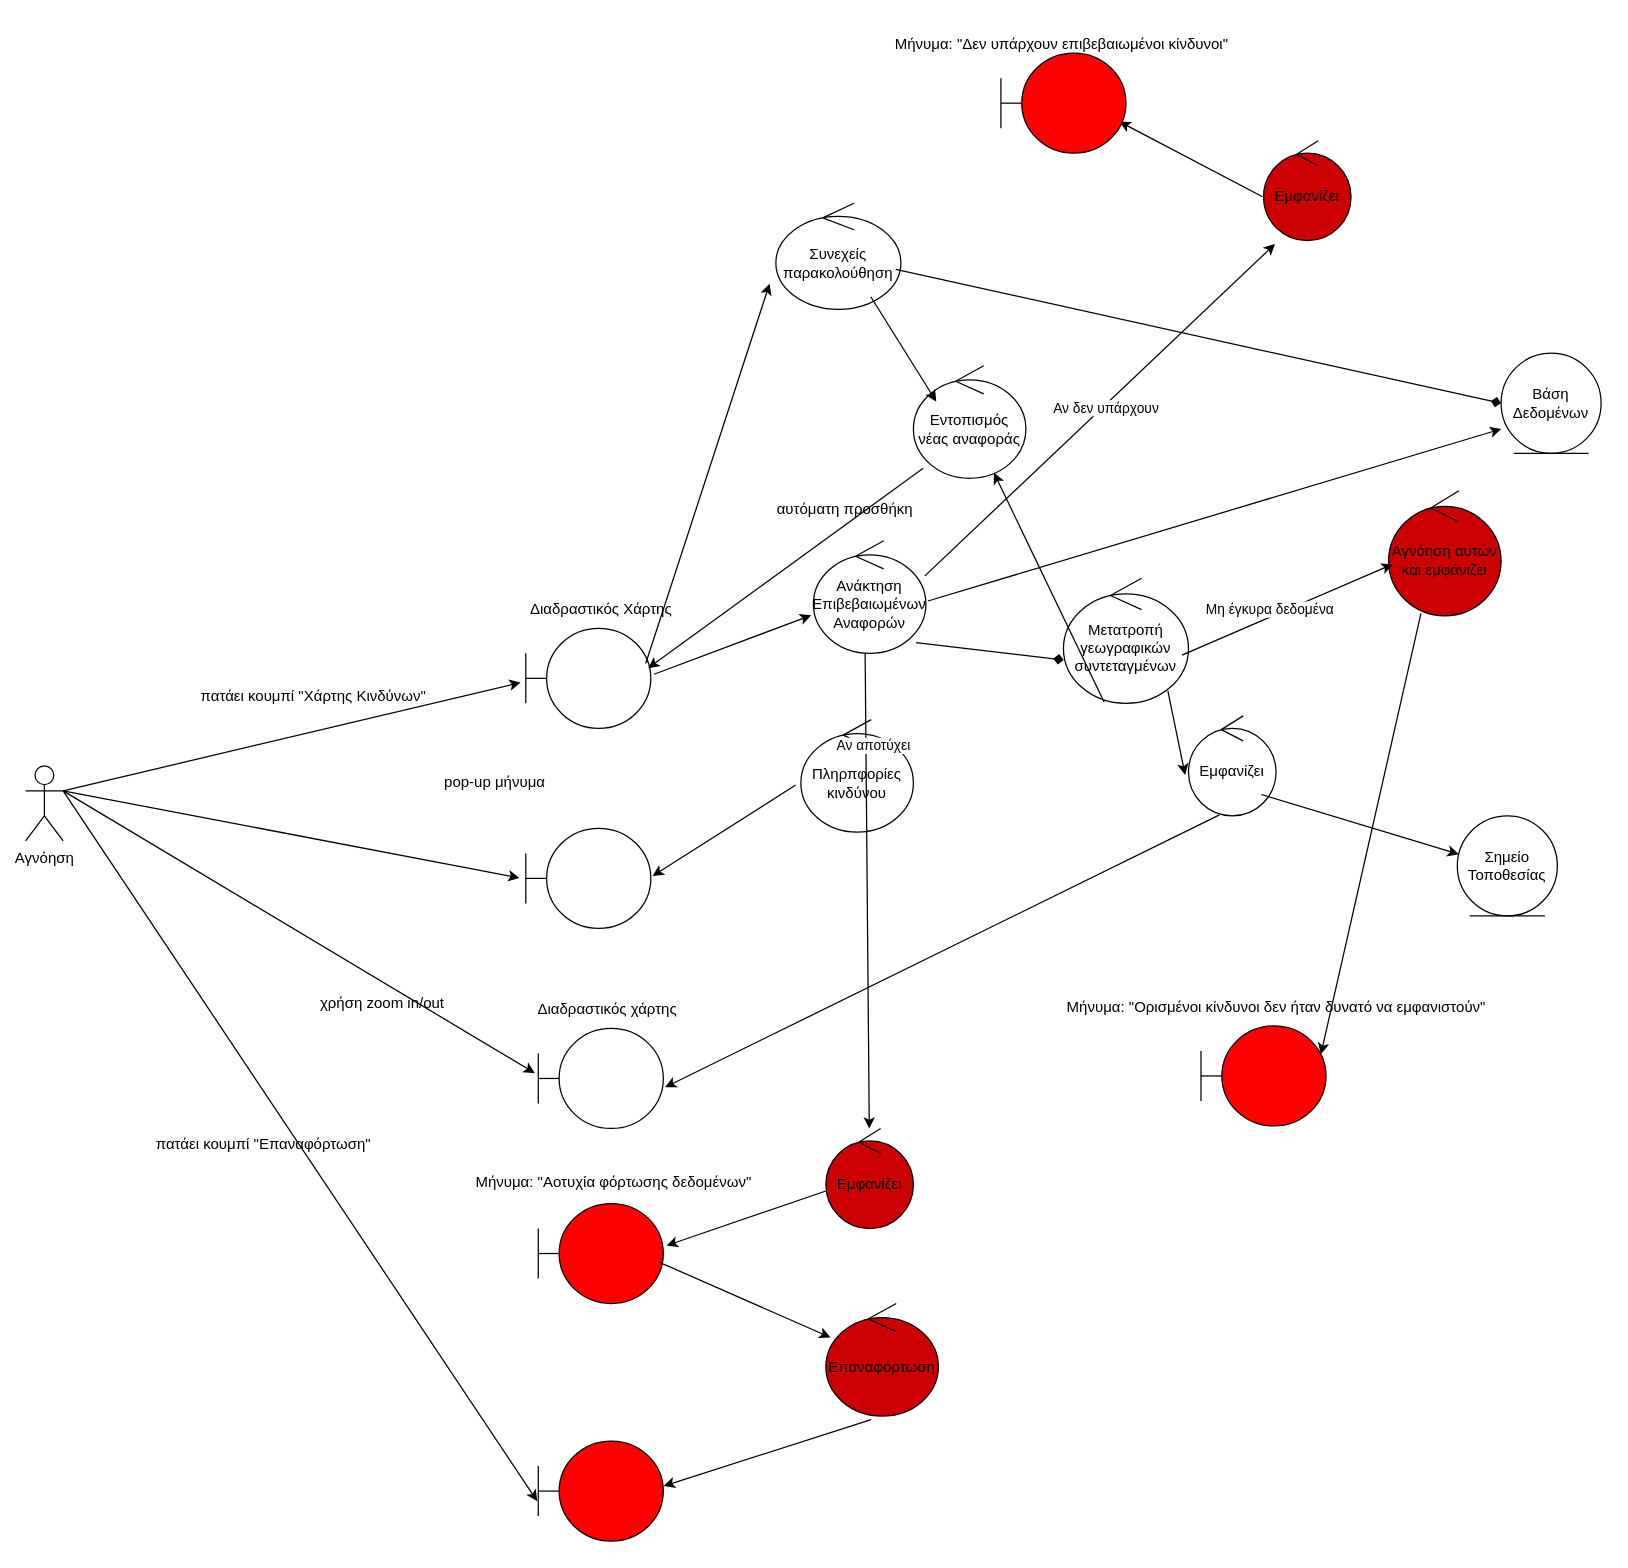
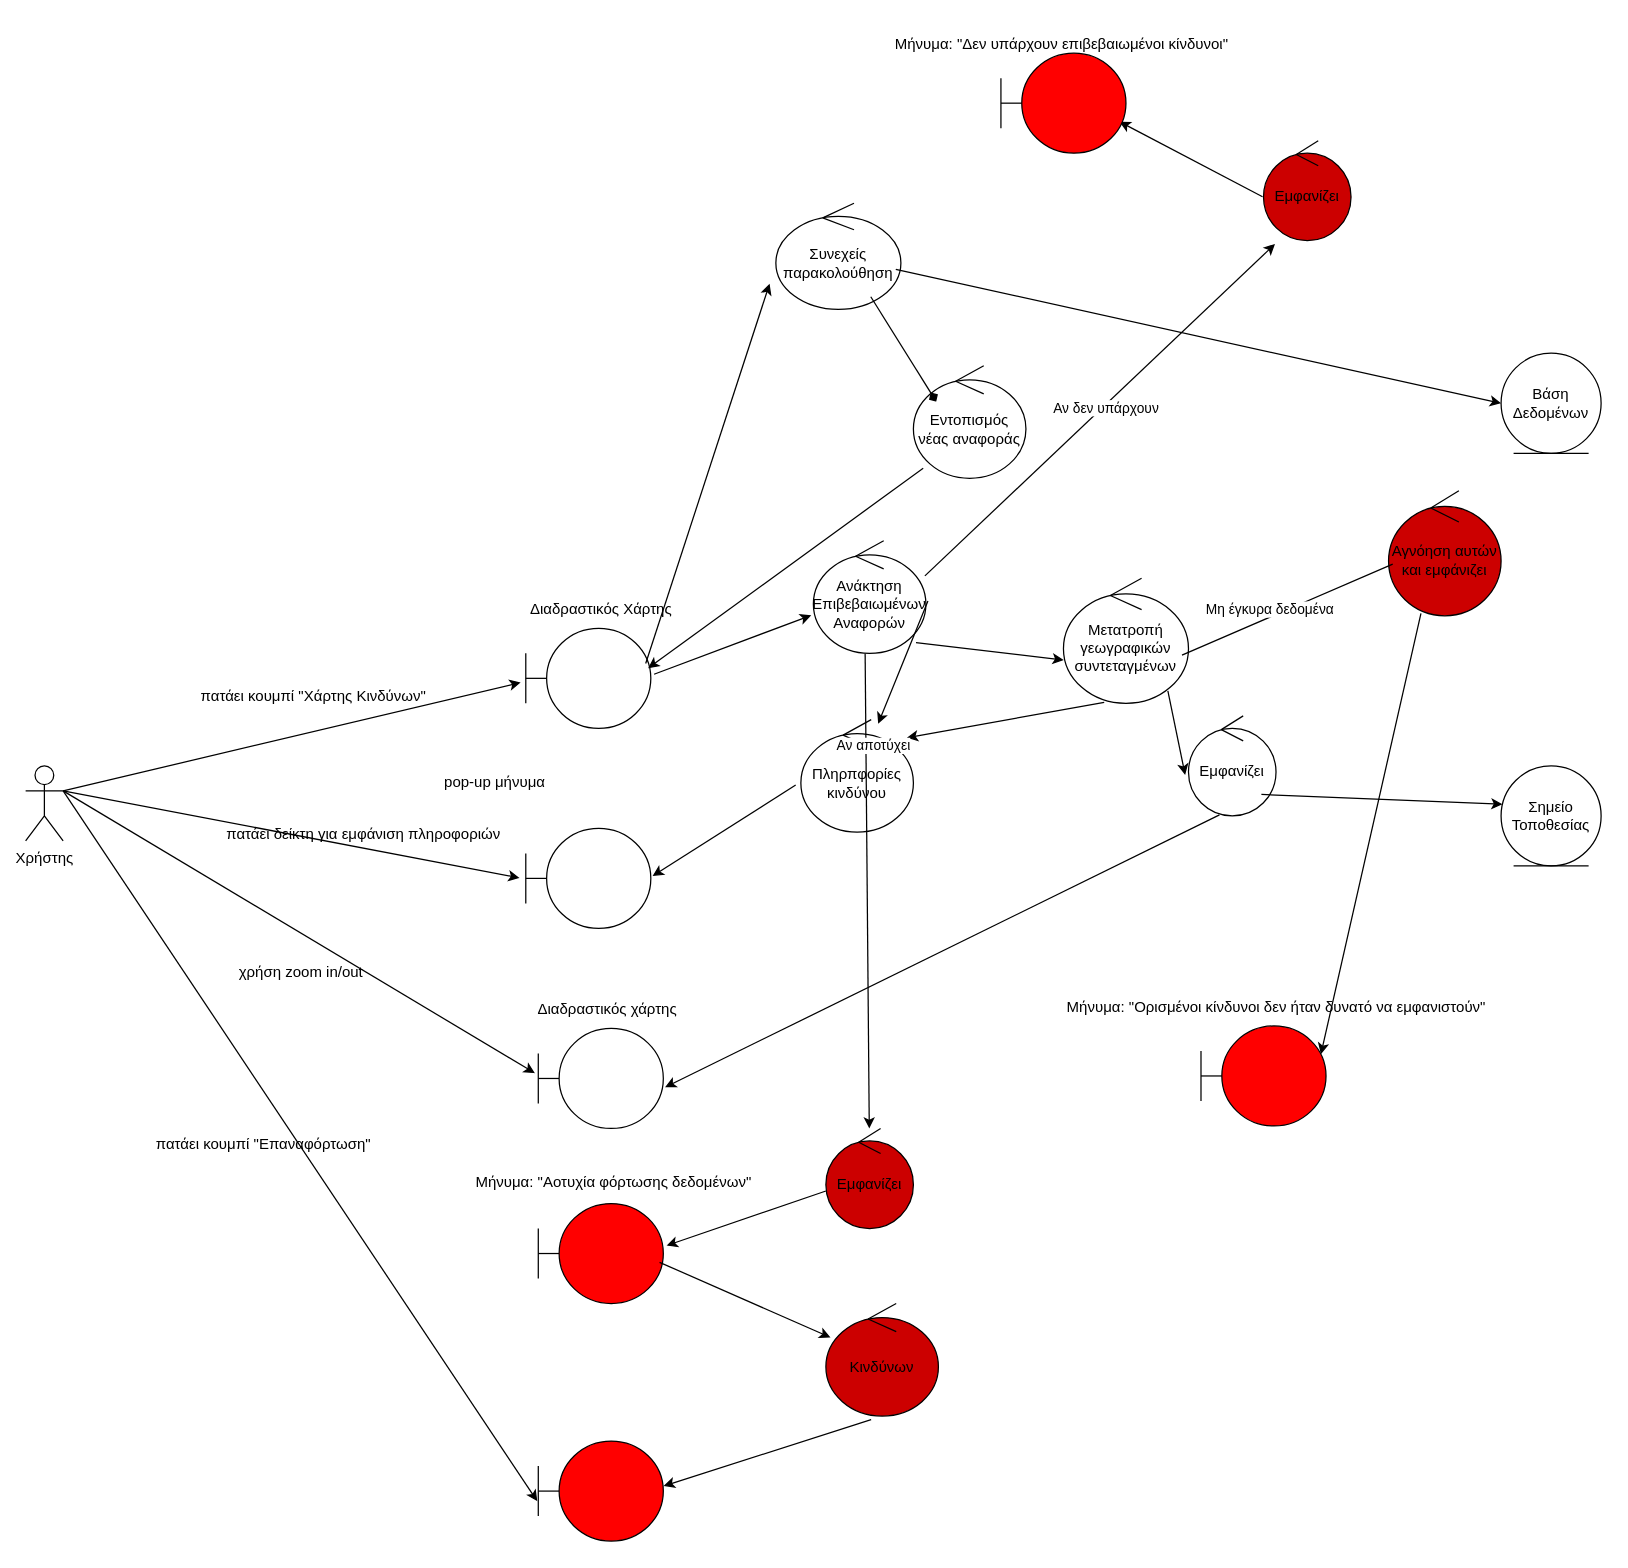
edge "Συνεχείς παρακολούθηση" -> "Εντοπισμός νέας αναφοράς": arrowhead classic -> diamond
edge "Συνεχείς παρακολούθηση" -> "Βάση Δεδομένων": arrowhead diamond -> classic
node "αυτόματη προσθήκη": removed
edge "Ανάκτηση Επιβεβαιωμένων Αναφορών" -> "Βάση Δεδομένων": now "Ανάκτηση Επιβεβαιωμένων Αναφορών" -> "Πληρπφορίες κινδύνου"
edge "Μετατροπή γεωγραφικών συντεταγμένων" -> "Αγνόηση αυτών και εμφάνιζει": arrowhead classic -> none
edge "Μετατροπή γεωγραφικών συντεταγμένων" -> "Εντοπισμός νέας αναφοράς": now "Μετατροπή γεωγραφικών συντεταγμένων" -> "Πληρπφορίες κινδύνου"
edge "Ανάκτηση Επιβεβαιωμένων Αναφορών" -> "Μετατροπή γεωγραφικών συντεταγμένων": arrowhead diamond -> classic
node "πατάει δείκτη για εμφάνιση πληροφοριών": added
node "Αγνόηση": label "Αγνόηση" -> "Χρήστης"
node "Σημείο Τοποθεσίας": moved (1507, 866) -> (1551, 816)
node "χρήση zoom in/out": moved (382, 1003) -> (301, 972)
node "Επαναφόρτωση": label "Επαναφόρτωση" -> "Κινδύνων"
